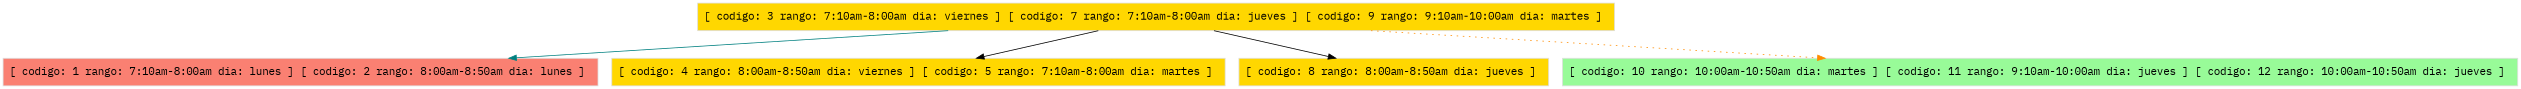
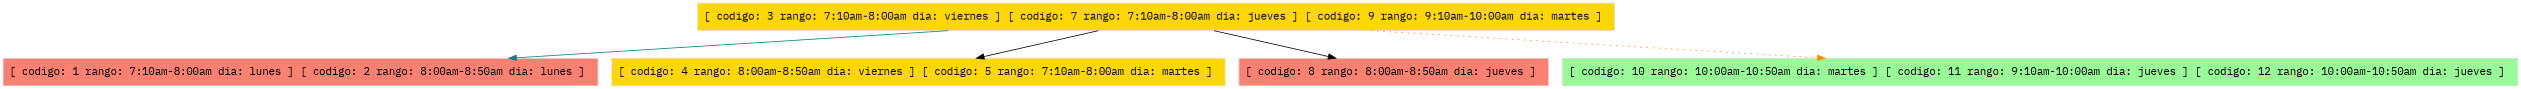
node "[ codigo: 8 rango: 8:00am-8:50am dia: jueves ]": fillcolor gold -> salmon
